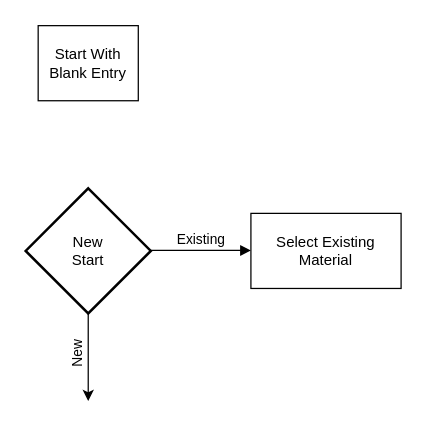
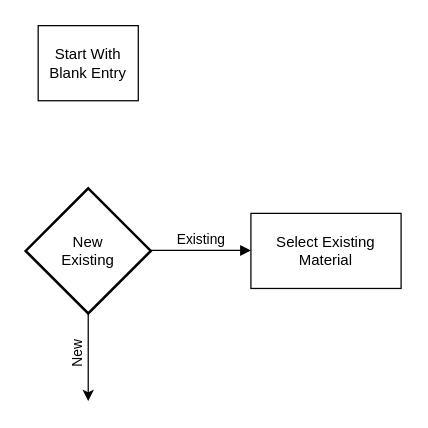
node "New Start": label "New Start" -> "New Existing"
